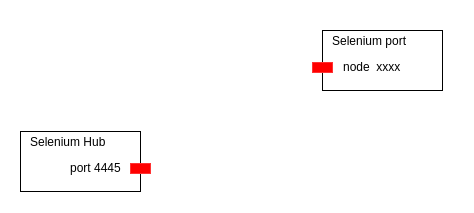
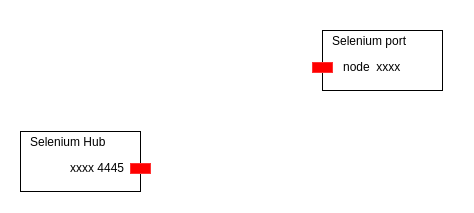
node "port 4445": label "port 4445" -> "xxxx 4445"
